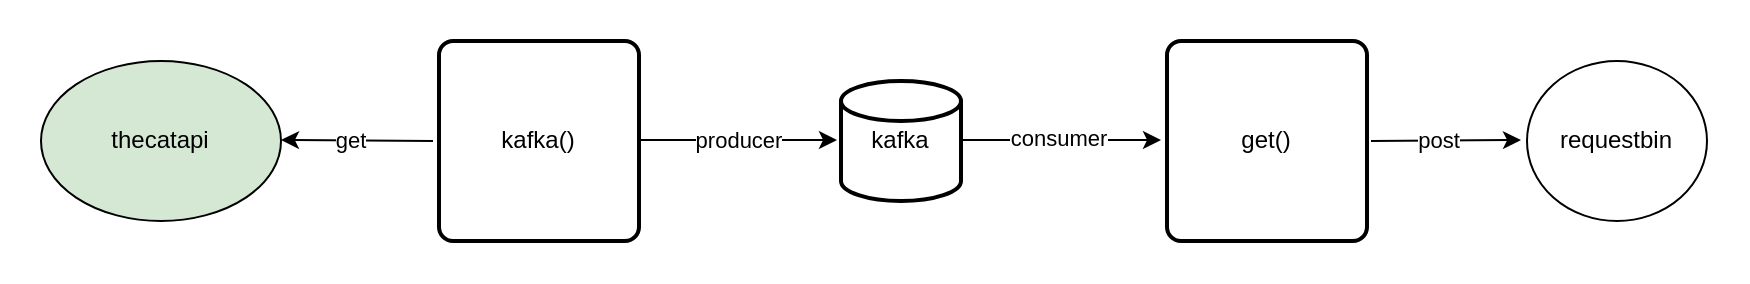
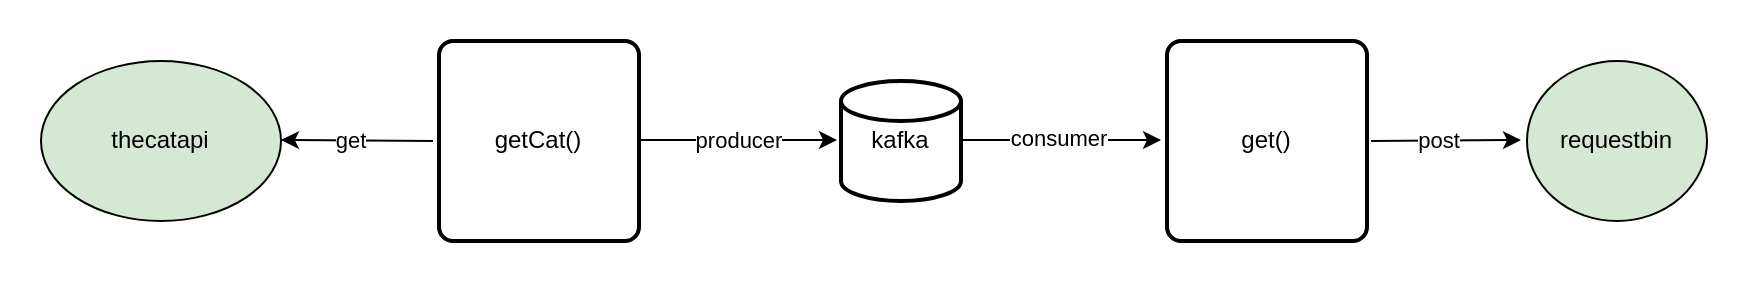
node "kafka()": label "kafka()" -> "getCat()"
node "requestbin": fillcolor #ffffff -> #d5e8d4
